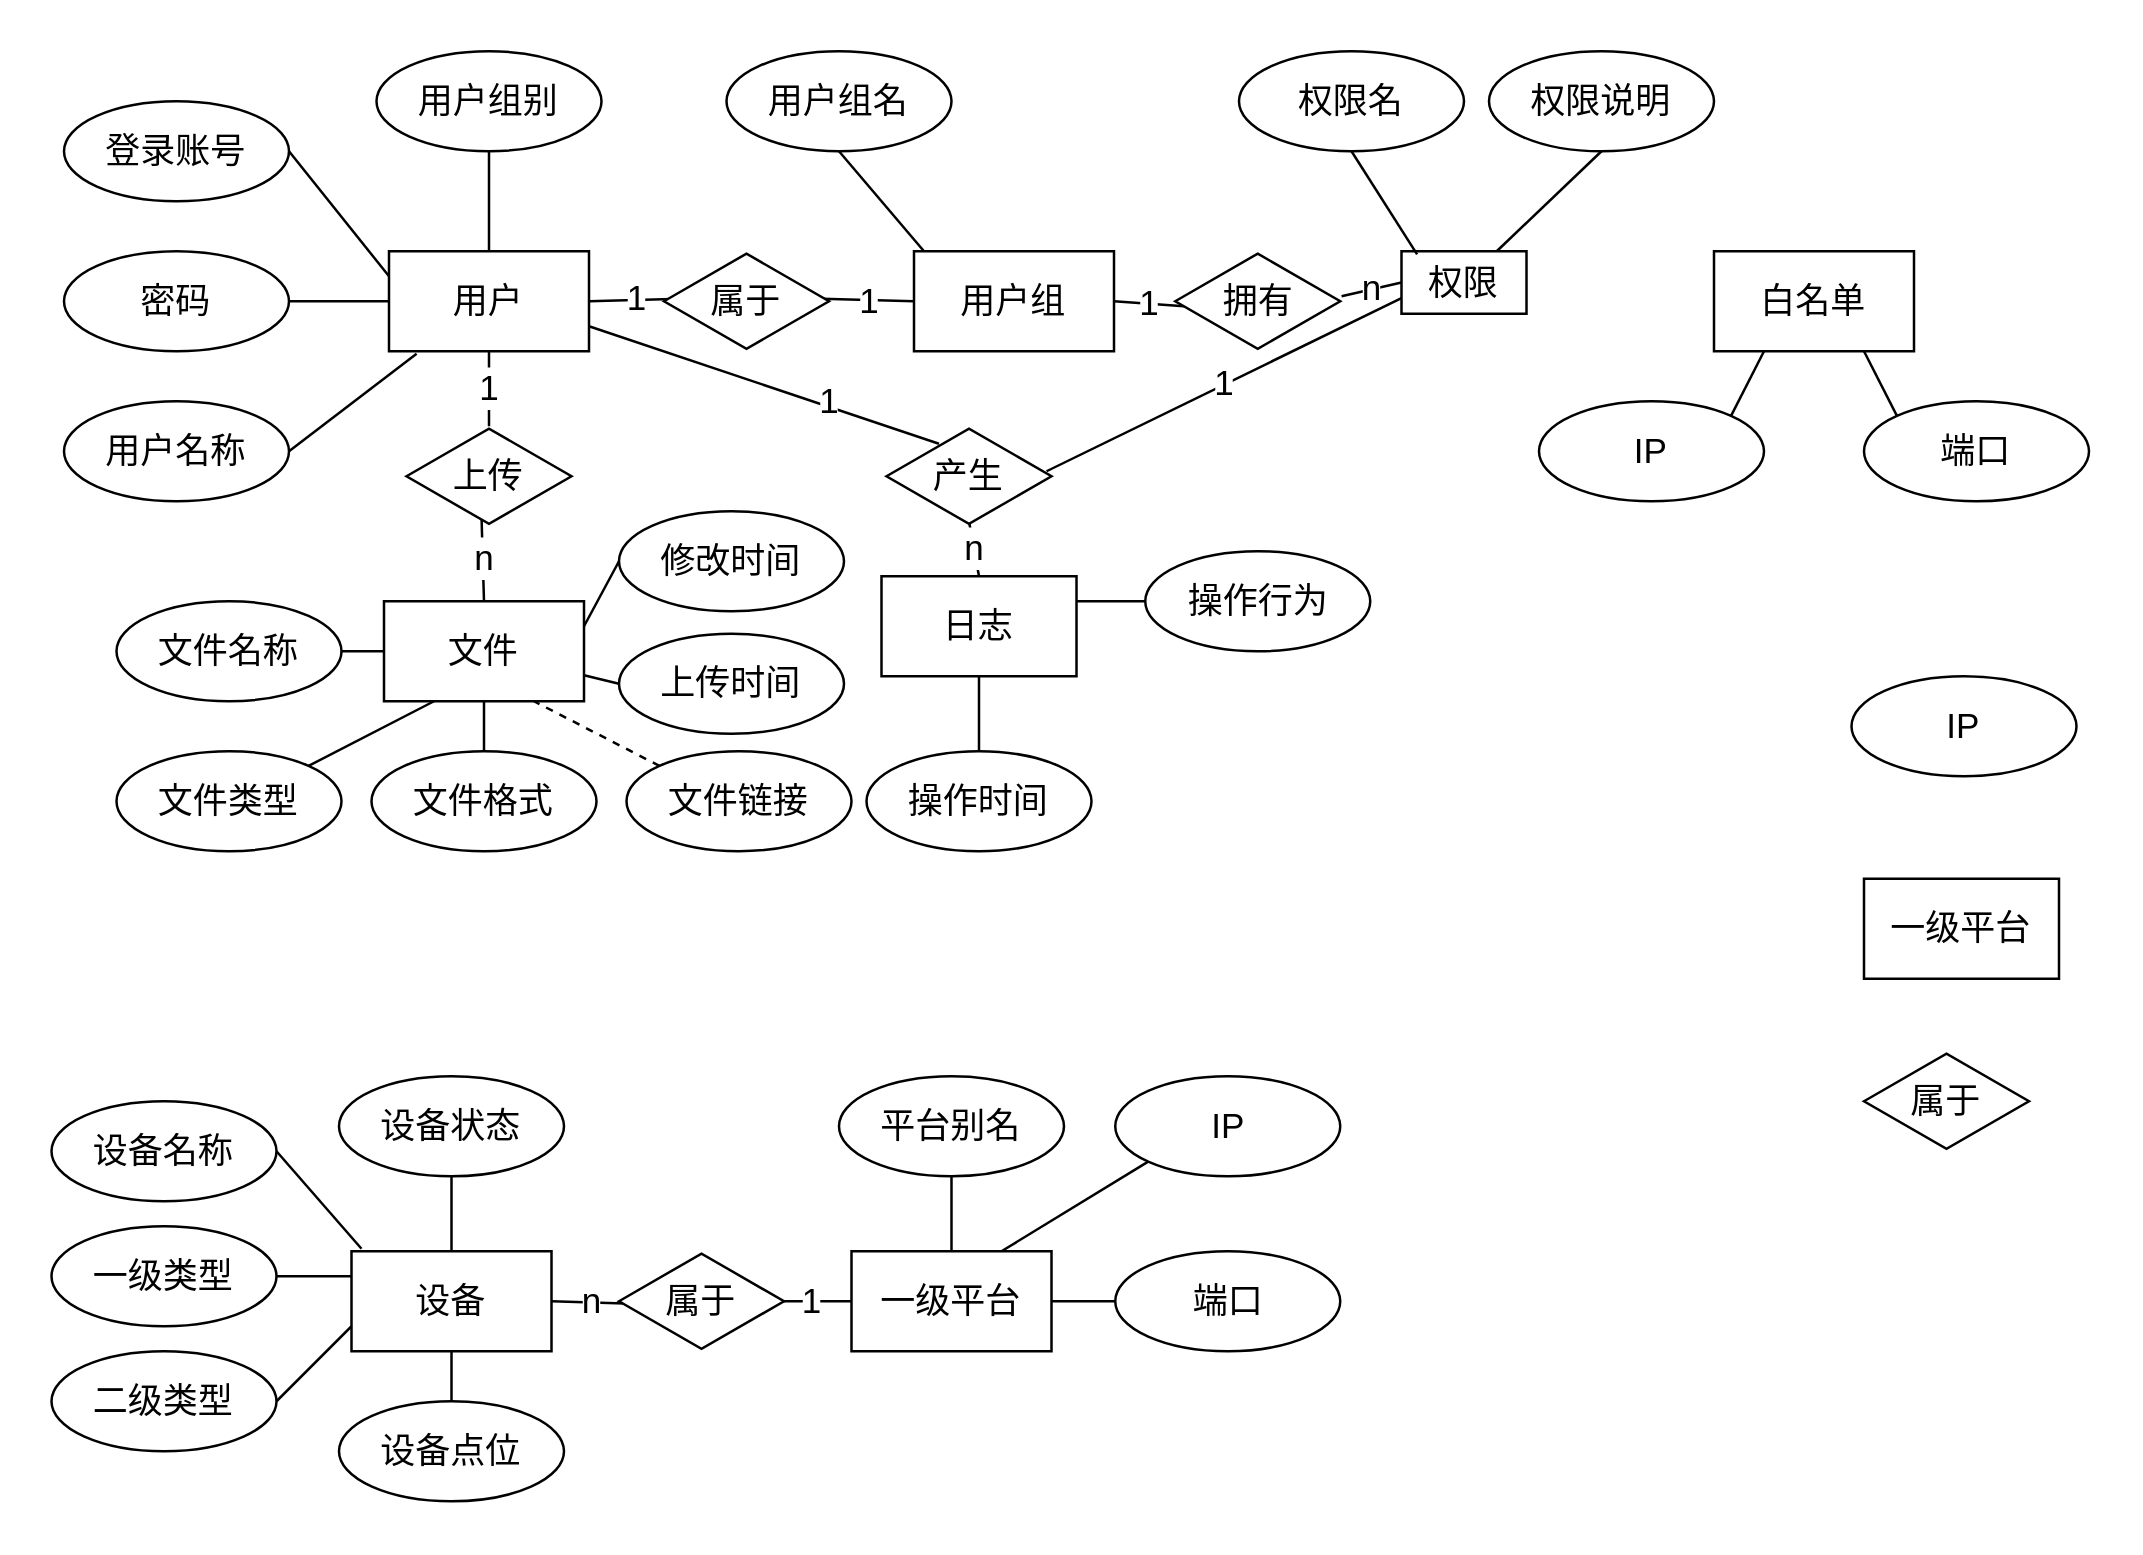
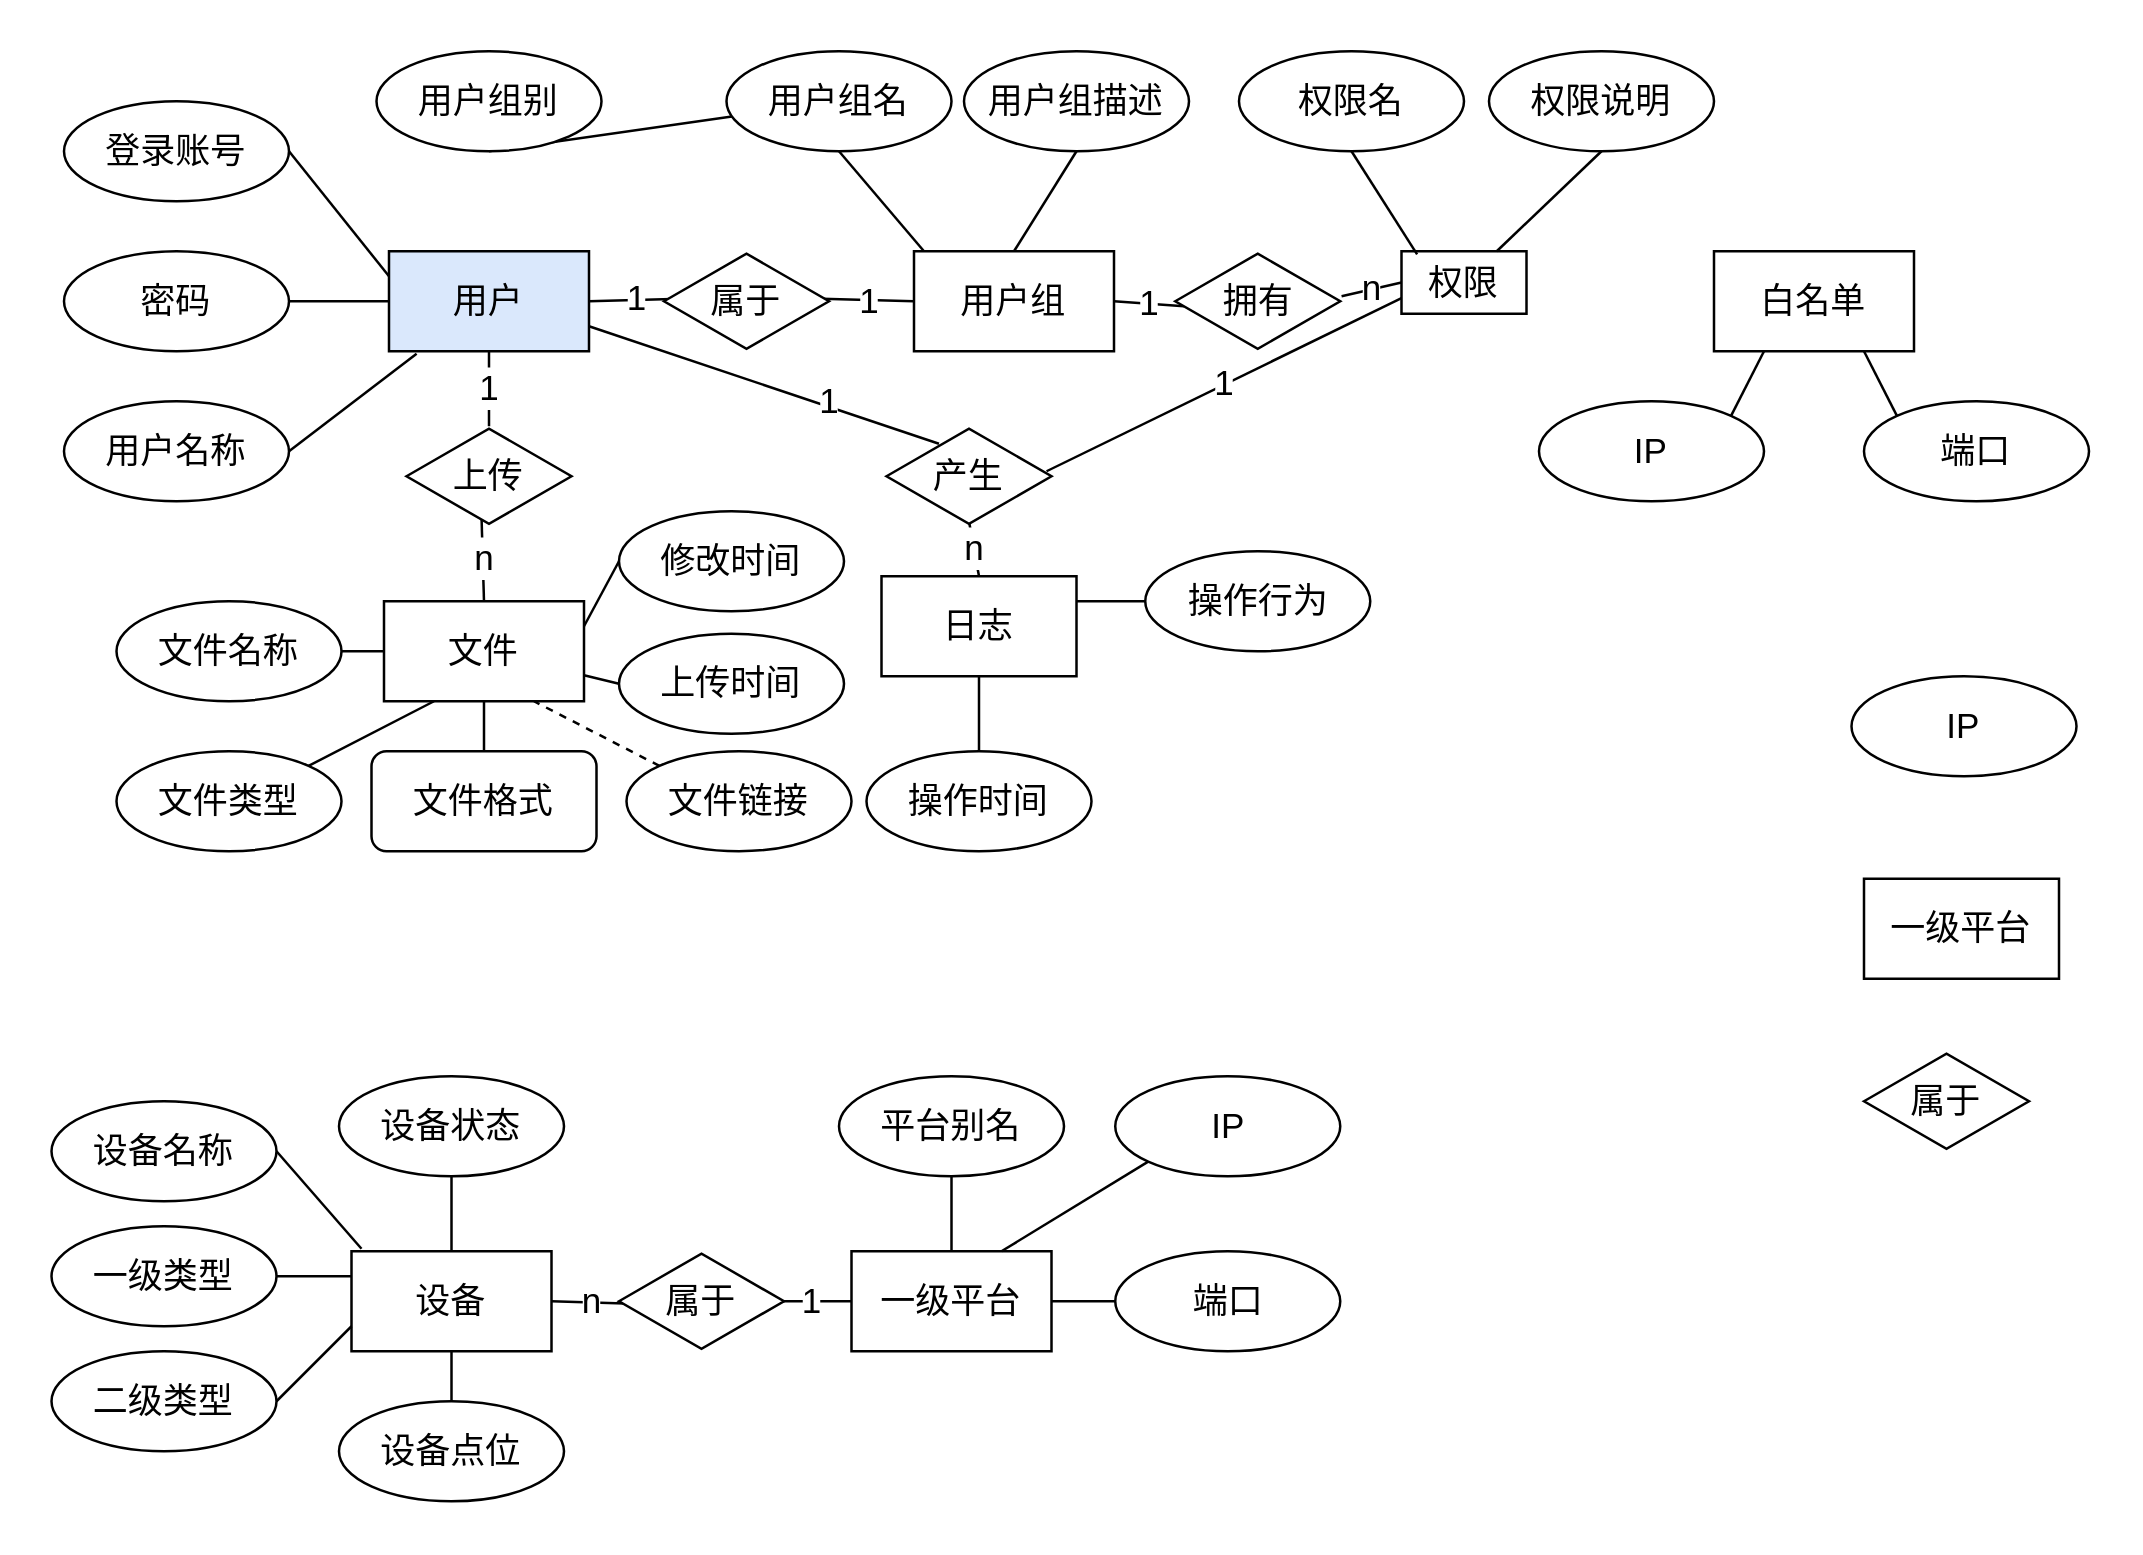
node "用户组描述": added
edge "用户组别" -- "用户": now "用户组别" -- "用户组名"
edge "用户组描述" -- "用户组": added
node "用户": fillcolor #ffffff -> #dae8fc
node "文件格式": shape ellipse -> rounded rectangle
